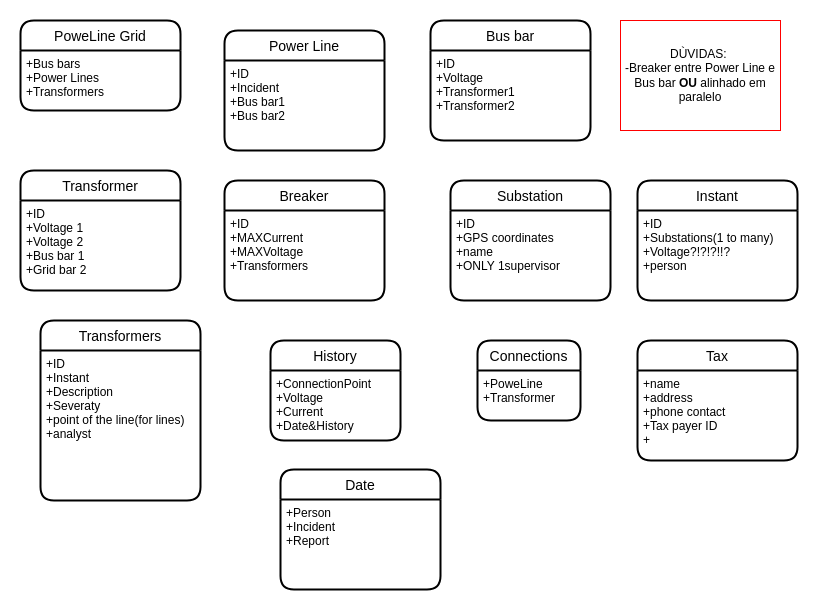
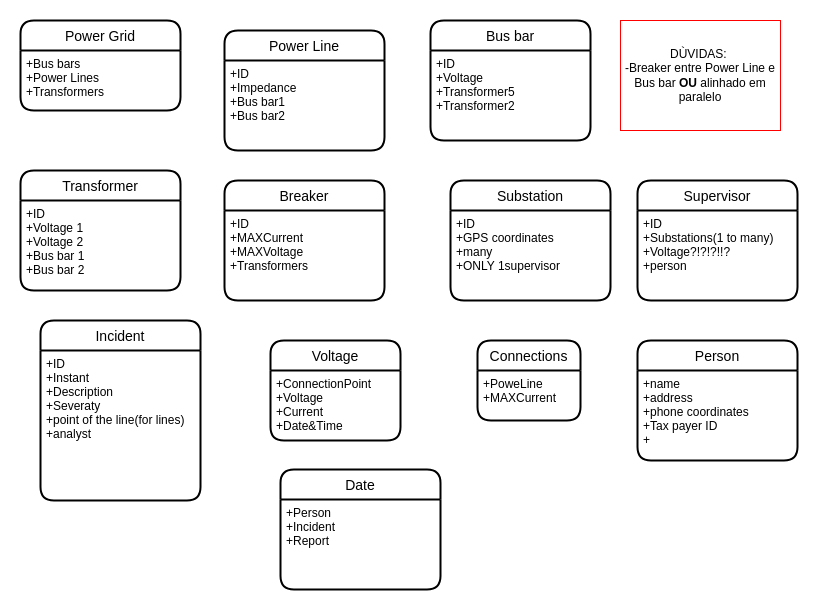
node "PoweLine Grid": label "PoweLine Grid" -> "Power Grid"
node "+ID +Voltage +Transformer1 +Transformer2": label "+ID +Voltage +Transformer1 +Transformer2" -> "+ID +Voltage +Transformer5 +Transformer2"
node "+ID +Incident +Bus bar1 +Bus bar2": label "+ID +Incident +Bus bar1 +Bus bar2" -> "+ID +Impedance +Bus bar1 +Bus bar2"
node "Instant": label "Instant" -> "Supervisor"
node "+ID +Voltage 1 +Voltage 2 +Bus bar 1 +Grid bar 2": label "+ID +Voltage 1 +Voltage 2 +Bus bar 1 +Grid bar 2" -> "+ID +Voltage 1 +Voltage 2 +Bus bar 1 +Bus bar 2"
node "+ID +GPS coordinates +name +ONLY 1supervisor": label "+ID +GPS coordinates +name +ONLY 1supervisor" -> "+ID +GPS coordinates +many +ONLY 1supervisor"
node "Transformers": label "Transformers" -> "Incident"
node "History": label "History" -> "Voltage"
node "Tax": label "Tax" -> "Person"
node "+ConnectionPoint +Voltage +Current +Date&History": label "+ConnectionPoint +Voltage +Current +Date&History" -> "+ConnectionPoint +Voltage +Current +Date&Time"
node "+PoweLine +Transformer": label "+PoweLine +Transformer" -> "+PoweLine +MAXCurrent"
node "+name +address +phone contact +Tax payer ID +": label "+name +address +phone contact +Tax payer ID +" -> "+name +address +phone coordinates +Tax payer ID +"
